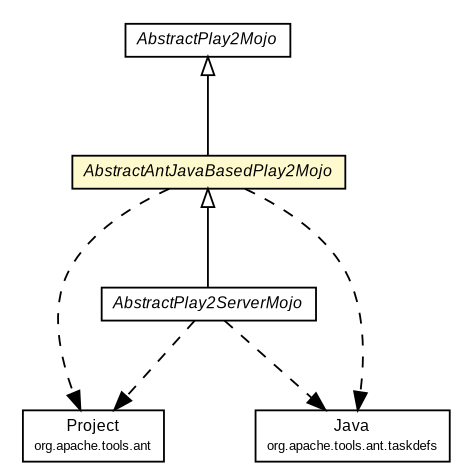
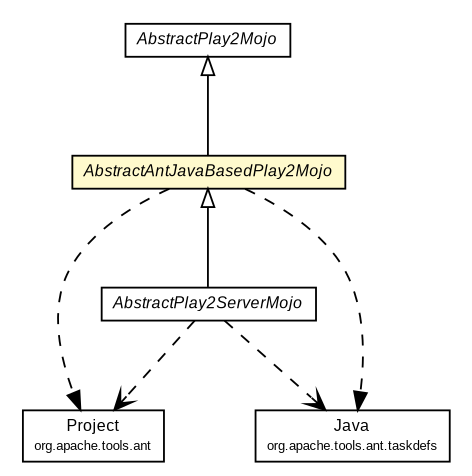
edge "AbstractPlay2ServerMojo" -> "Project": arrowhead normal -> open
edge "AbstractPlay2ServerMojo" -> "Java": arrowhead normal -> open
